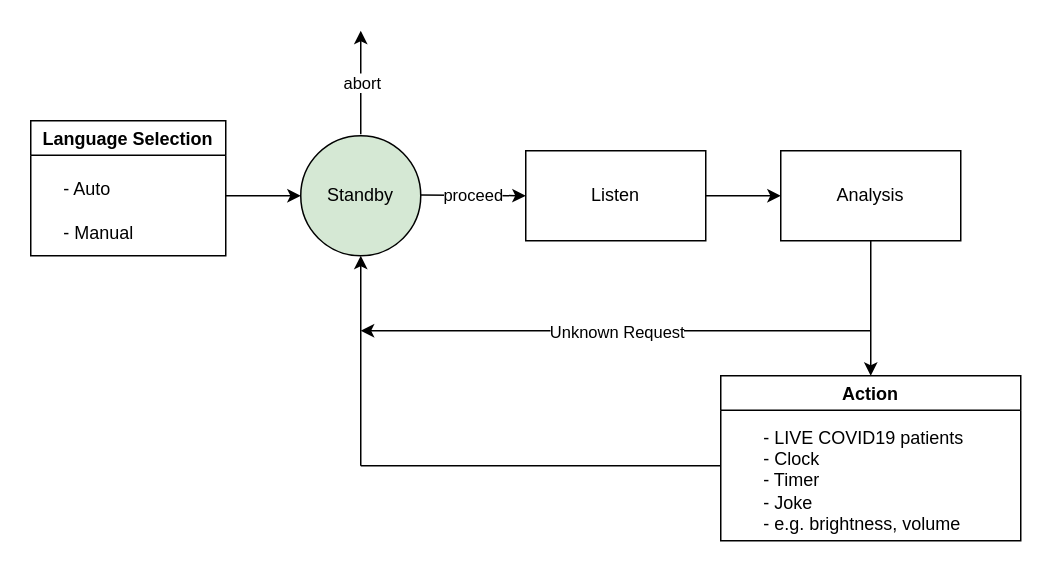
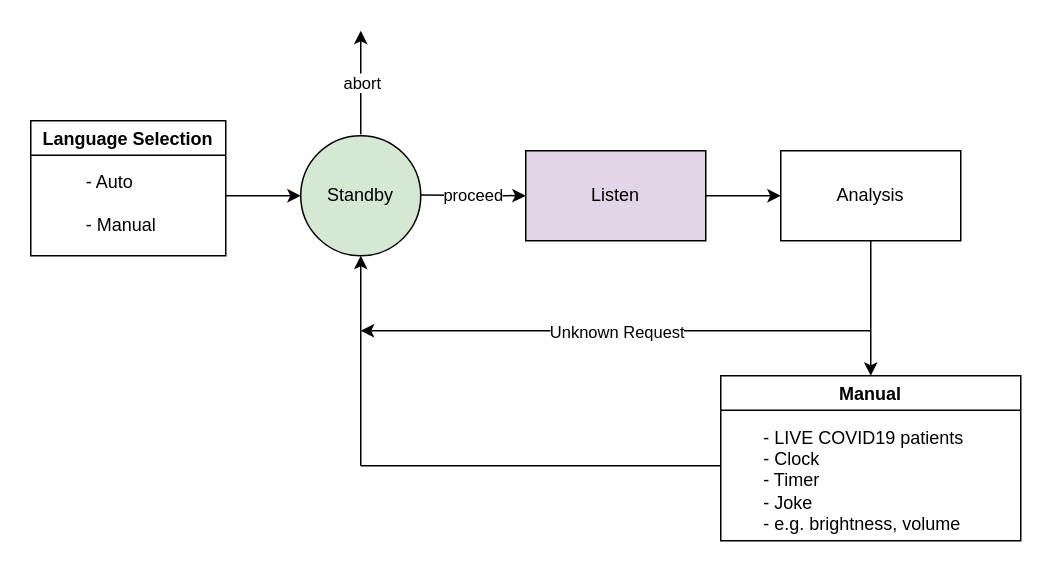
node "Listen": fillcolor #ffffff -> #e1d5e7
node "- Auto - Manual": moved (98, 211) -> (121, 203)
node "Action": label "Action" -> "Manual"
